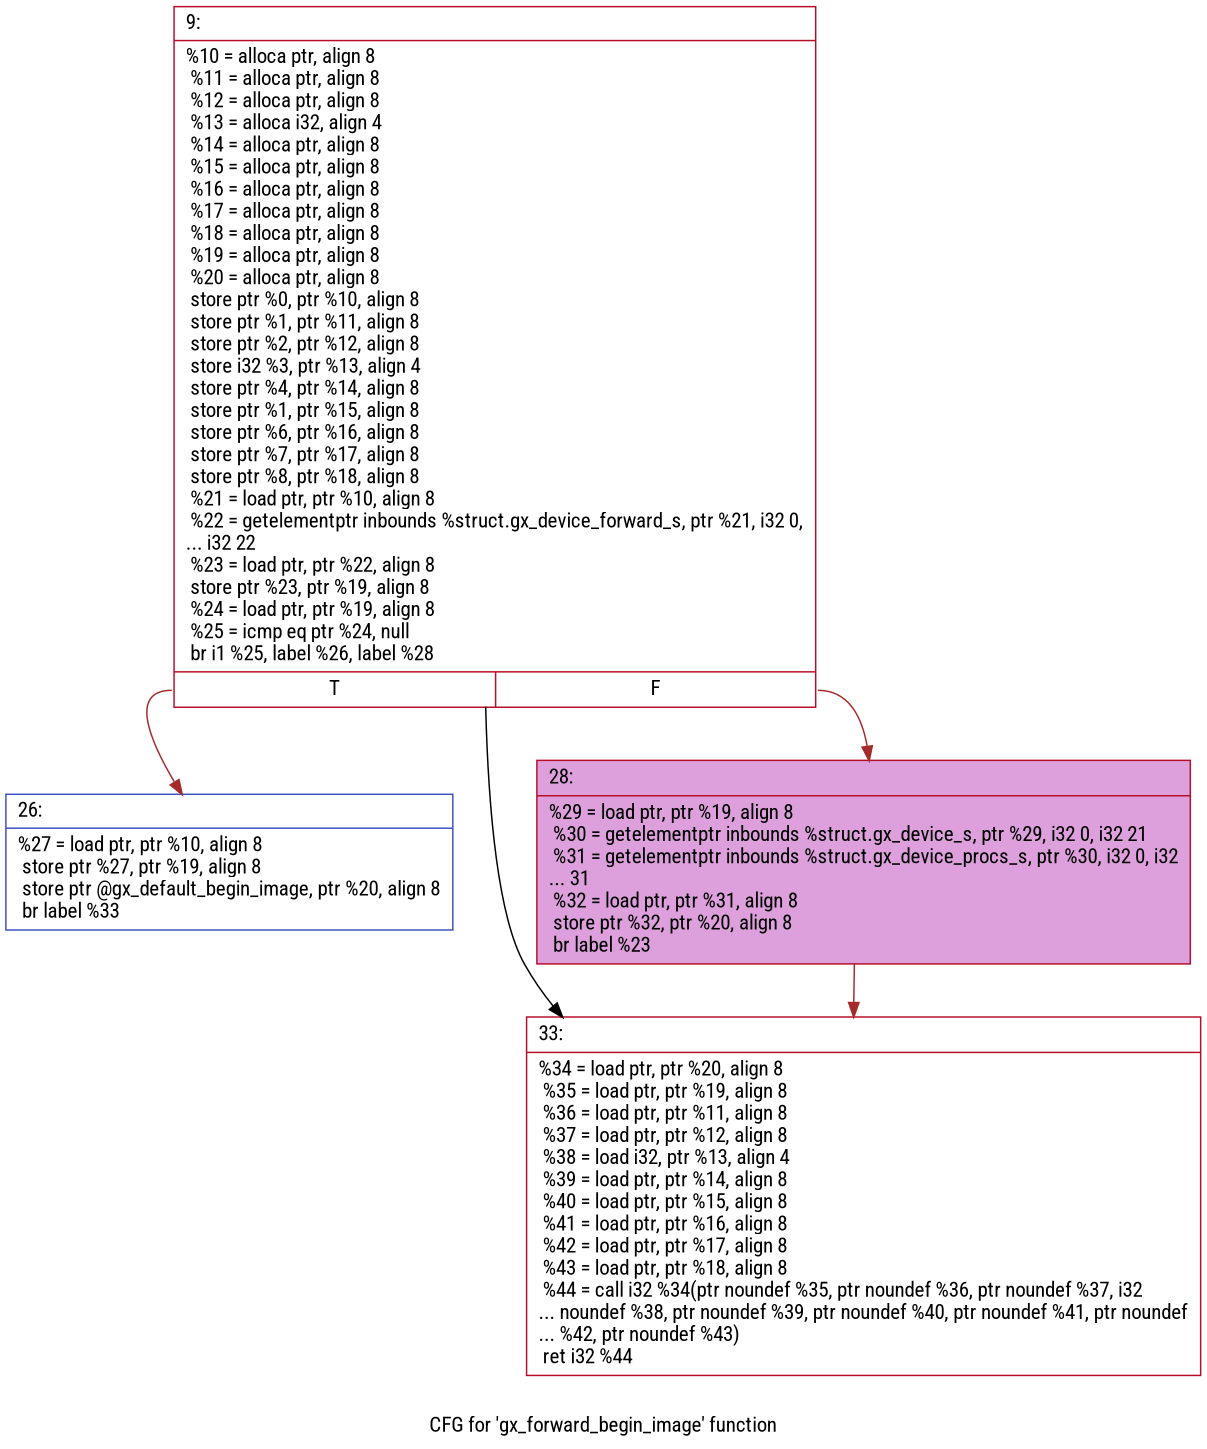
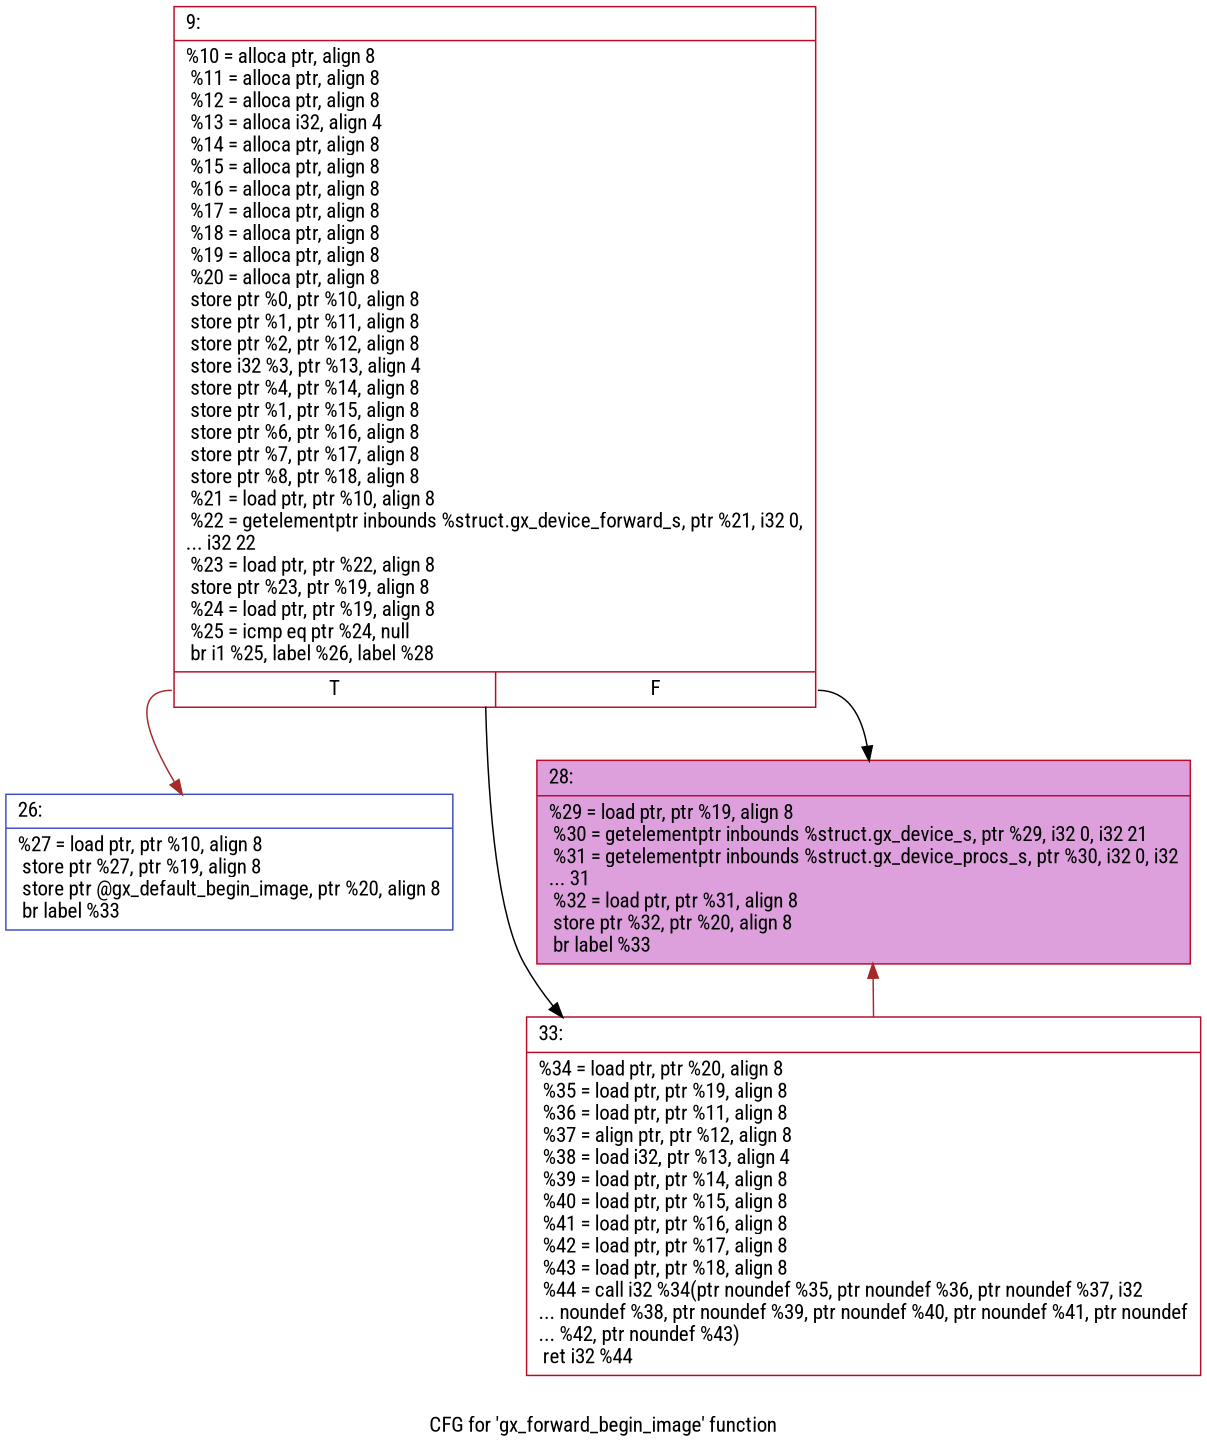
edge "9:" -> "28:": color brown -> black
node "28:": text "br label %23" -> "br label %33"
edge "28:" -> "33:": reversed
node "33:": text "%37 = load ptr, ptr %12, align 8" -> "%37 = align ptr, ptr %12, align 8"
